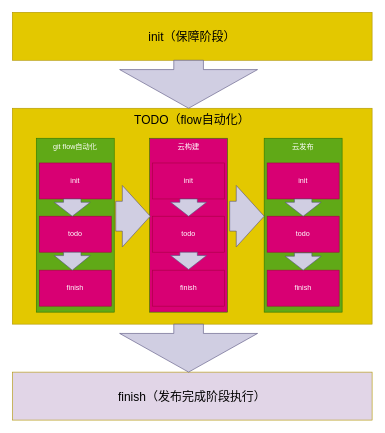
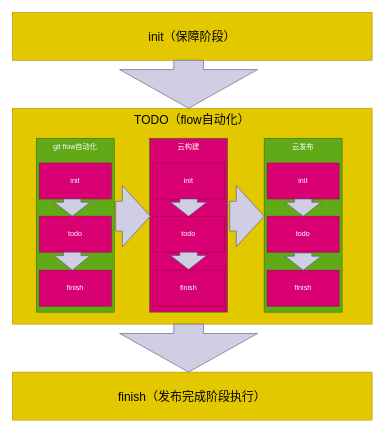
node "finish（发布完成阶段执行）": fillcolor #e1d5e7 -> #e3c800
